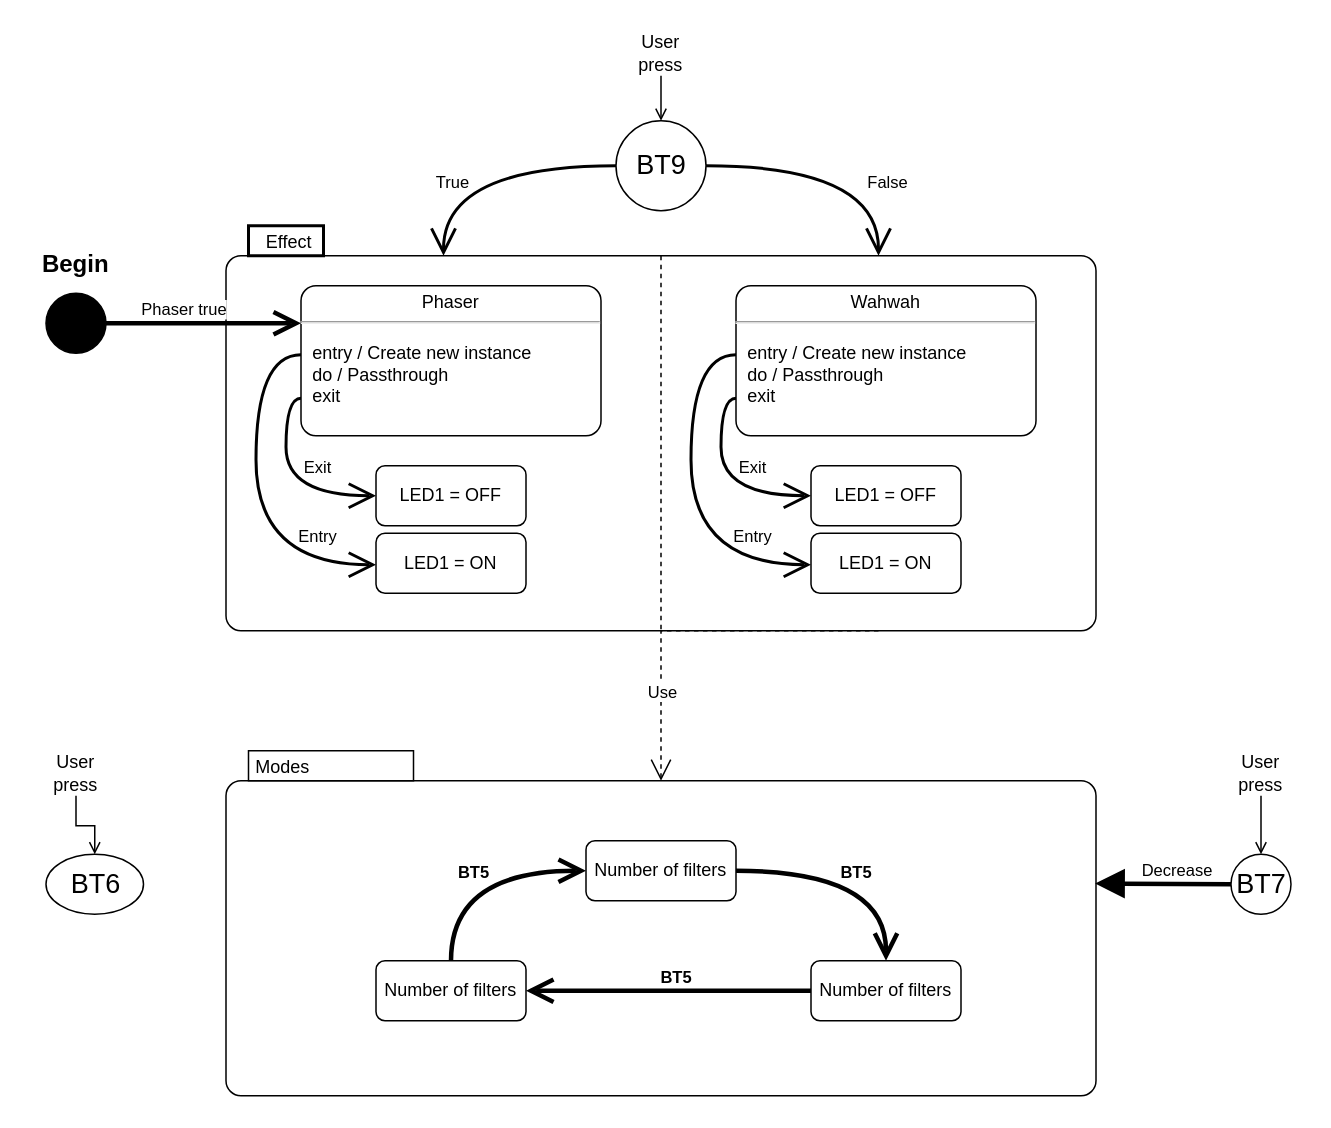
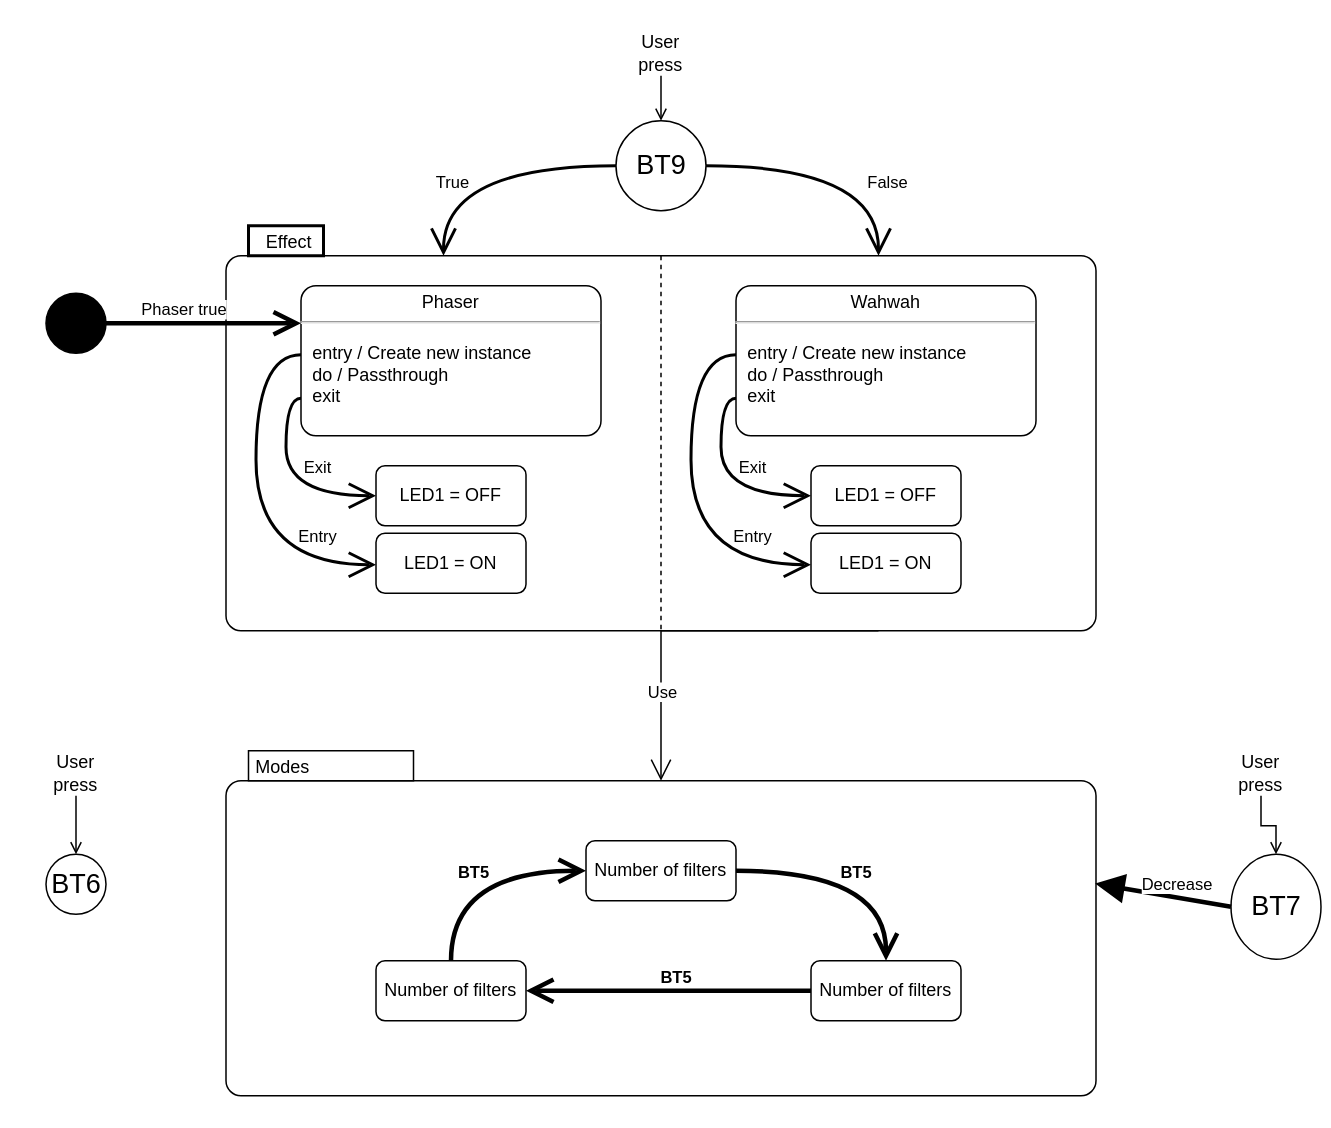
node "Begin": removed
edge "Effect" -> "Modes": style dashed -> solid
node "BT6": size 98x60 -> 60x60
node "BT7": size 60x60 -> 90x105
